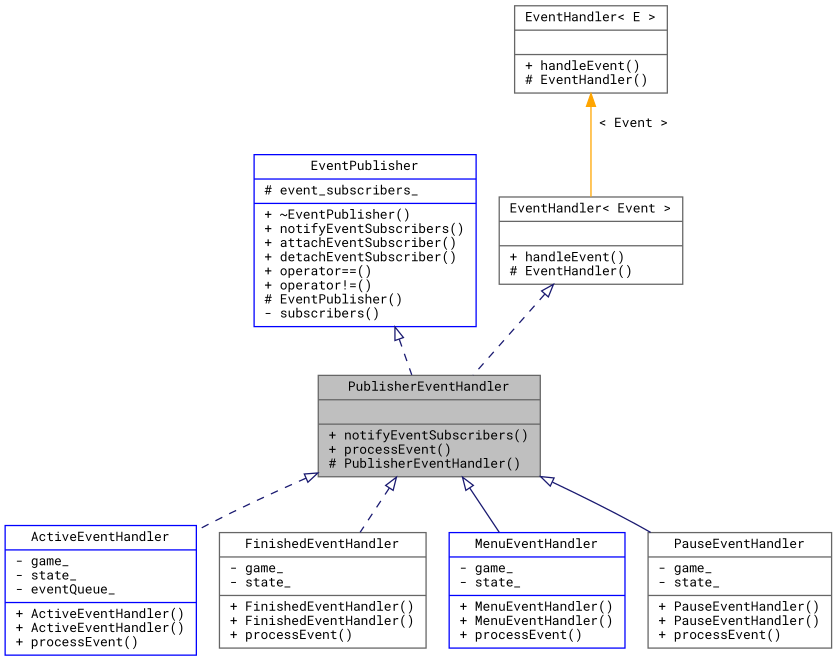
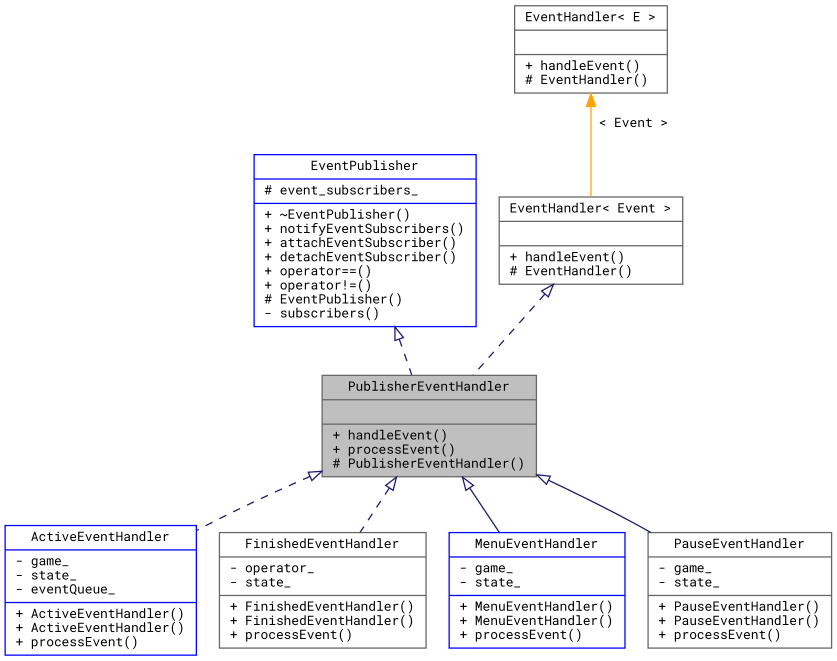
node "PublisherEventHandler": text "+ notifyEventSubscribers()" -> "+ handleEvent()"
node "FinishedEventHandler": text "- game_" -> "- operator_"
